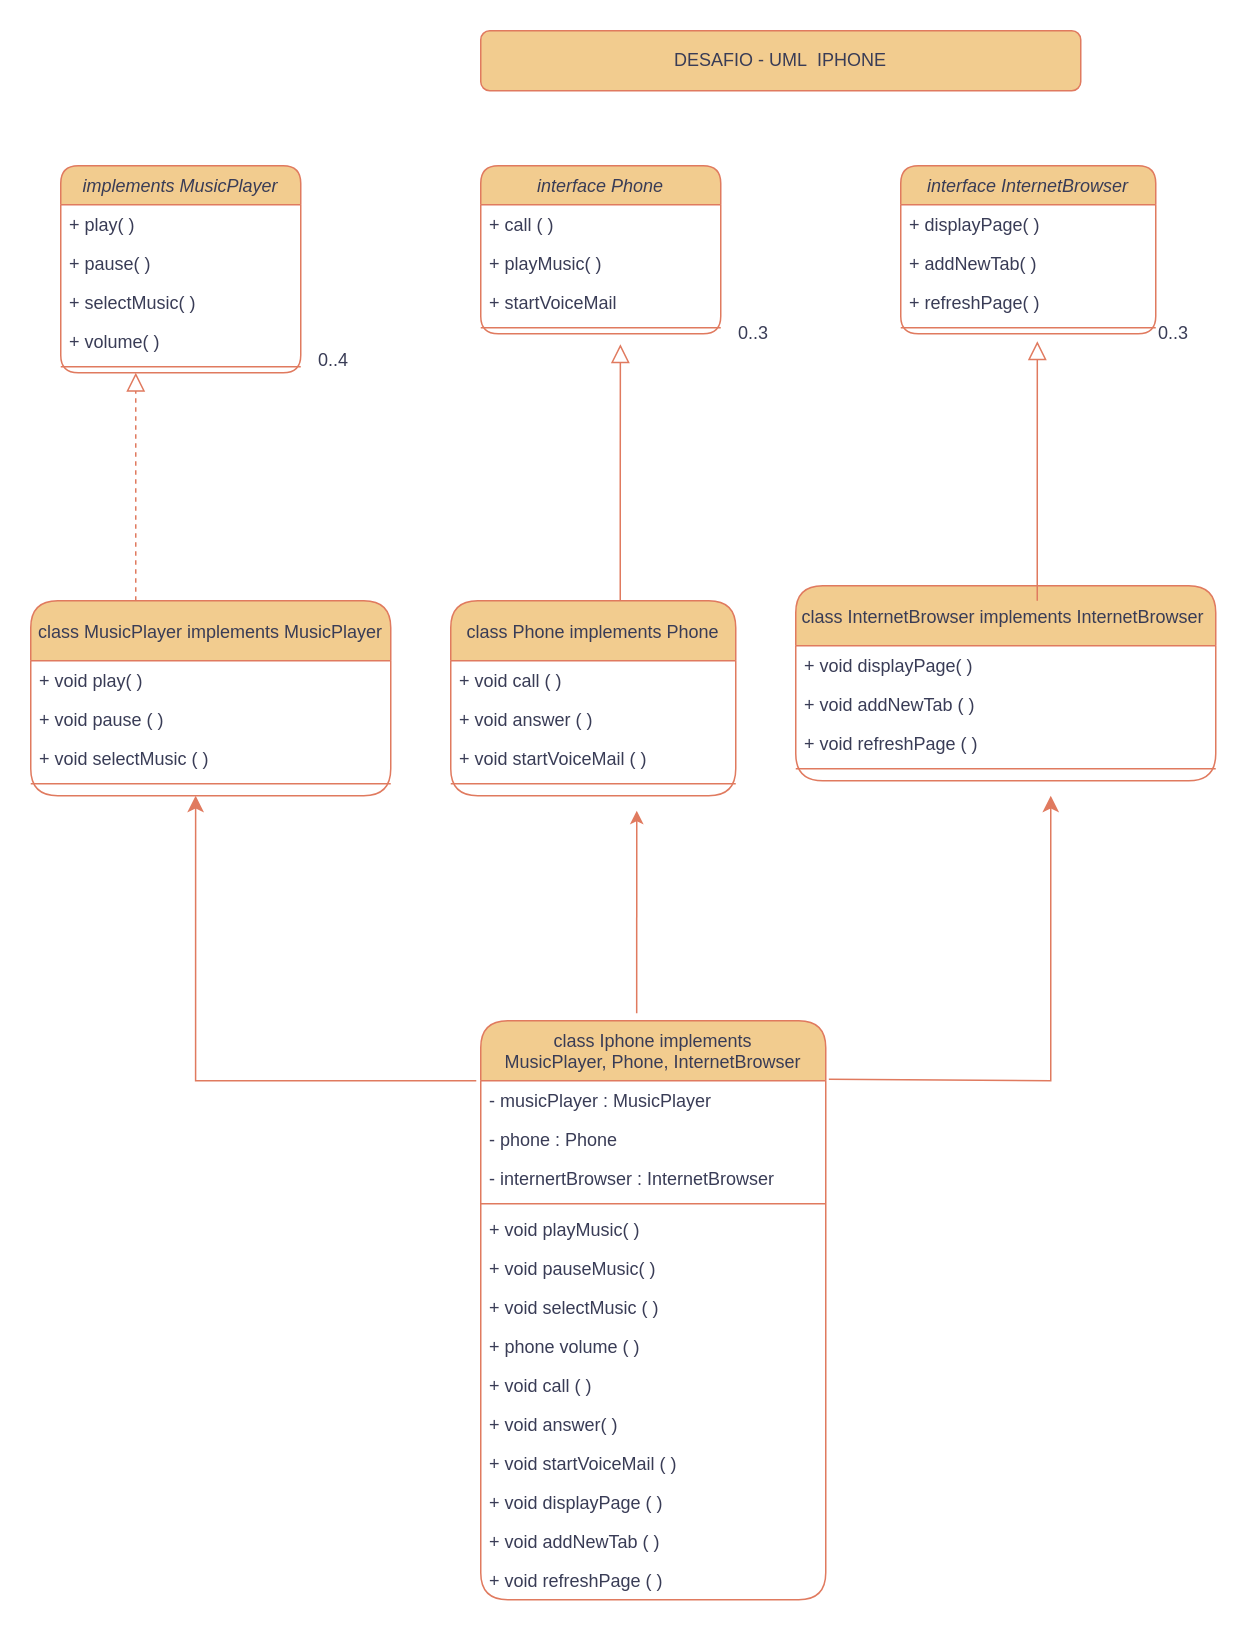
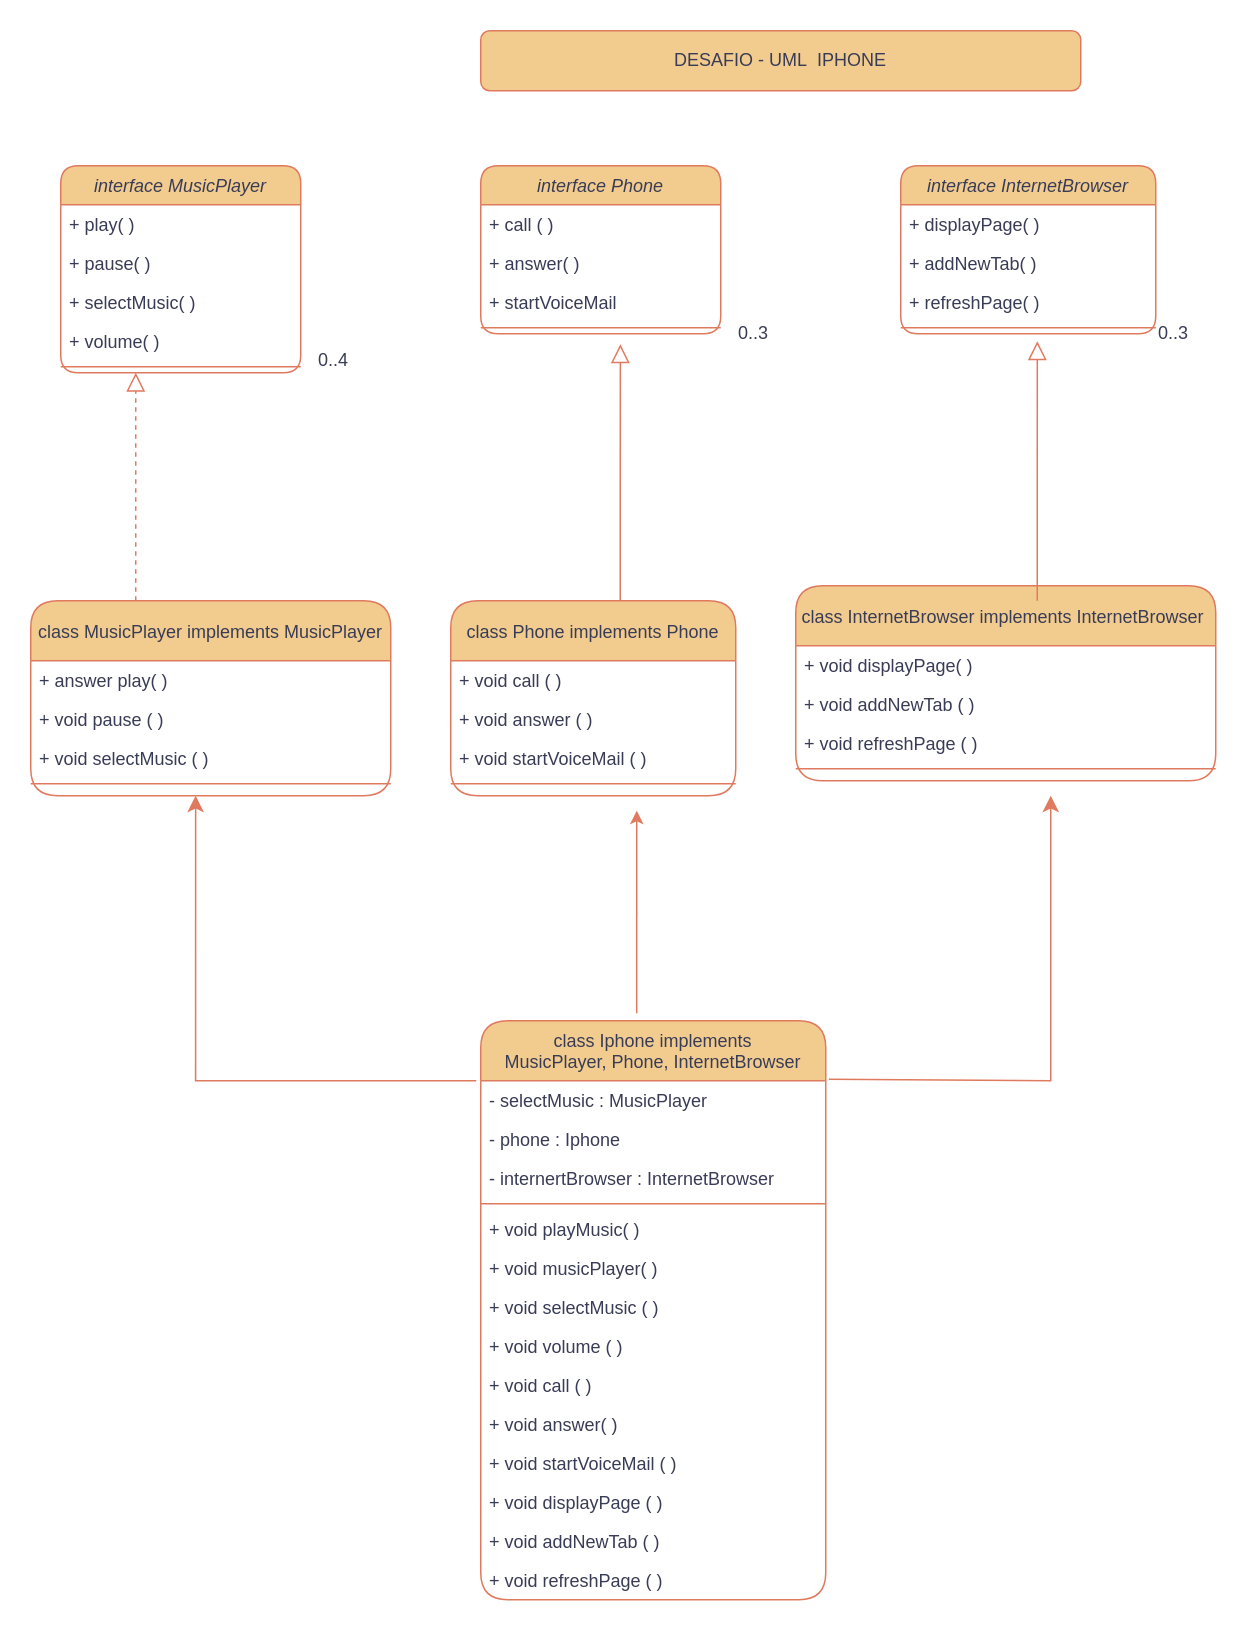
node "implements MusicPlayer": label "implements MusicPlayer" -> "interface MusicPlayer"
node "+ playMusic( )": label "+ playMusic( )" -> "+ answer( )"
node "+ void play( )": label "+ void play( )" -> "+ answer play( )"
node "- musicPlayer : MusicPlayer": label "- musicPlayer : MusicPlayer" -> "- selectMusic : MusicPlayer"
node "- phone : Phone": label "- phone : Phone" -> "- phone : Iphone"
node "+ void pauseMusic( )": label "+ void pauseMusic( )" -> "+ void musicPlayer( )"
node "+ phone volume ( )": label "+ phone volume ( )" -> "+ void volume ( )"
